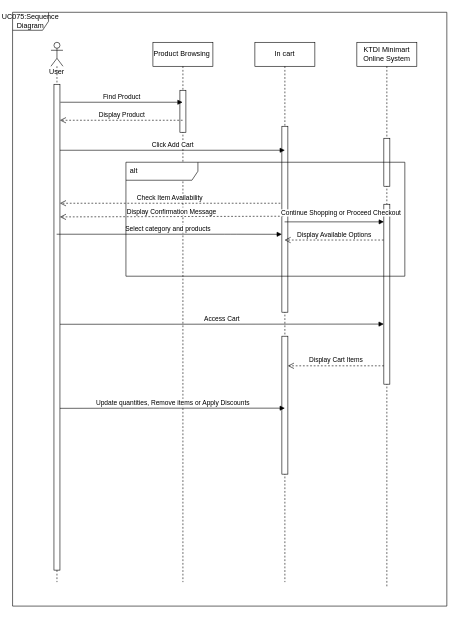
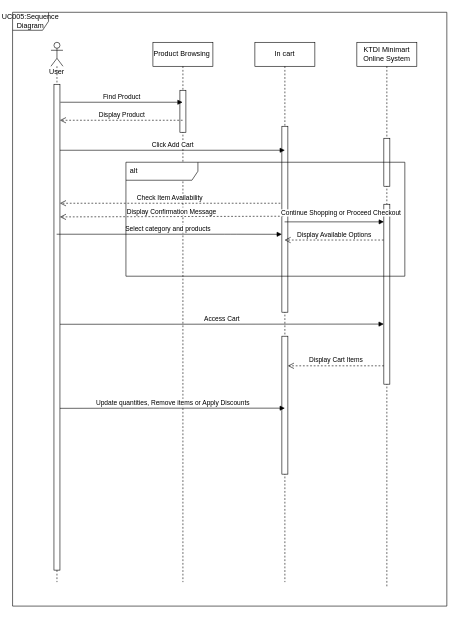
node "UC075:Sequence Diagram": label "UC075:Sequence Diagram" -> "UC005:Sequence Diagram"
